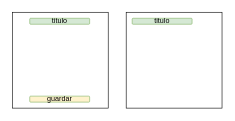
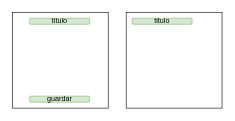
node "guardar": fillcolor #fff2cc -> #d5e8d4
